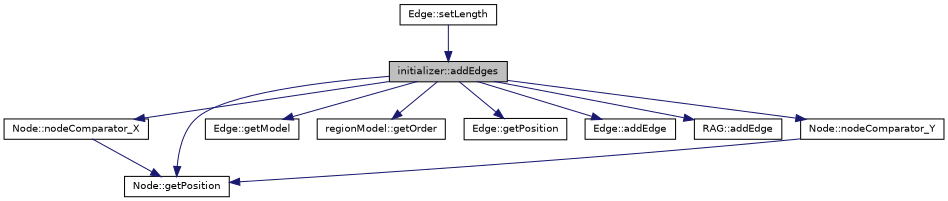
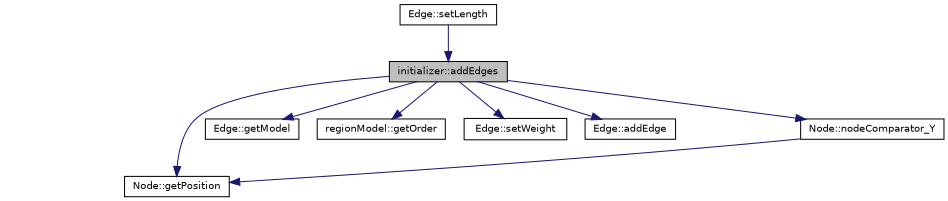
node "Node::nodeComparator_X": removed
node "Edge::getPosition": label "Edge::getPosition" -> "Edge::setWeight"
node "RAG::addEdge": removed
